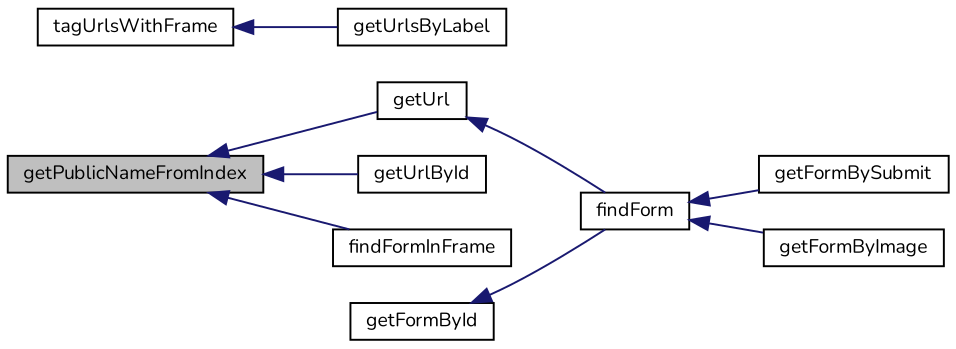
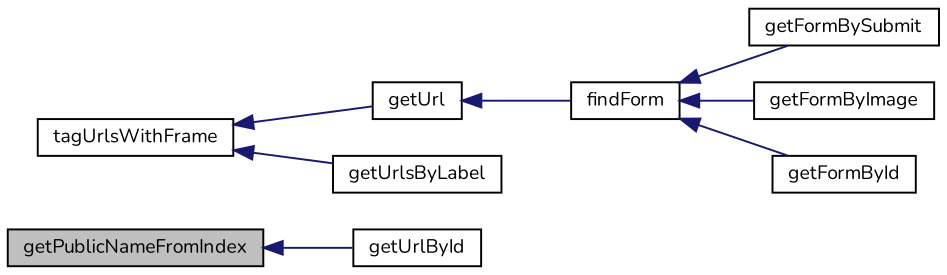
edge "getUrl" -> "getPublicNameFromIndex": now "getUrl" -> "tagUrlsWithFrame"
node "findFormInFrame": removed
edge "findForm" -> "getFormById": reversed
